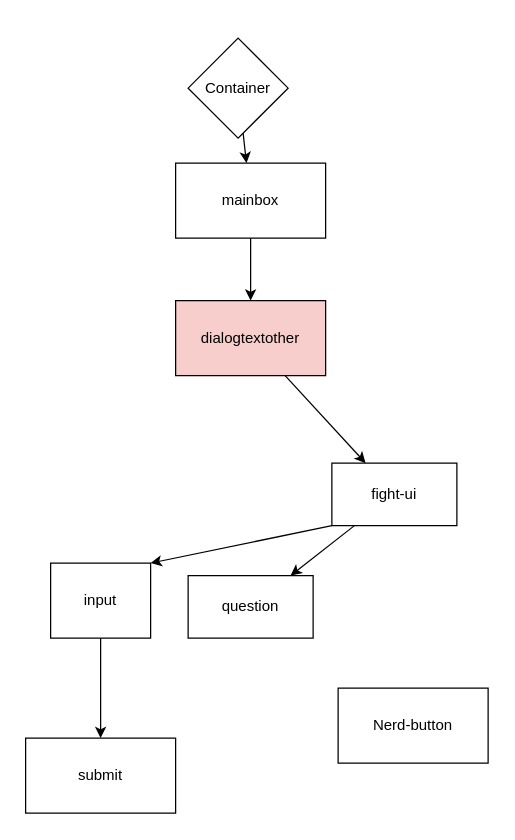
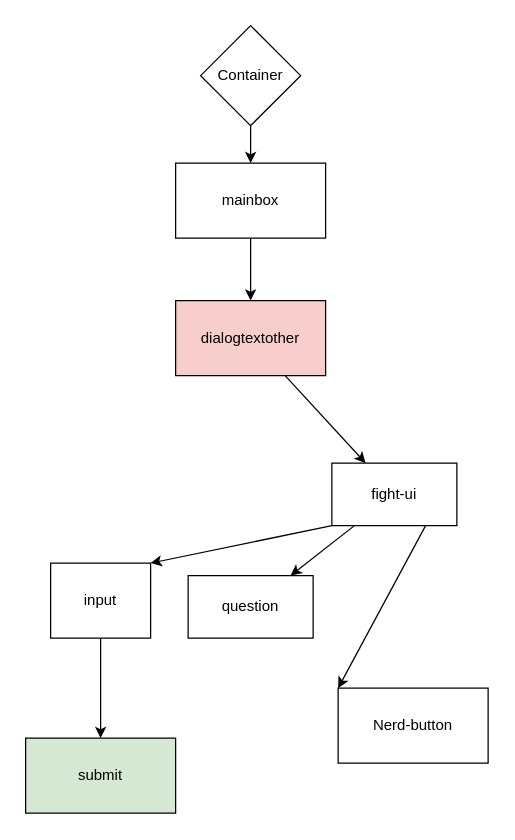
node "Container": moved (238, 88) -> (251, 76)
edge "fight-ui" -> "Nerd-button": added
node "submit": fillcolor #ffffff -> #d5e8d4
